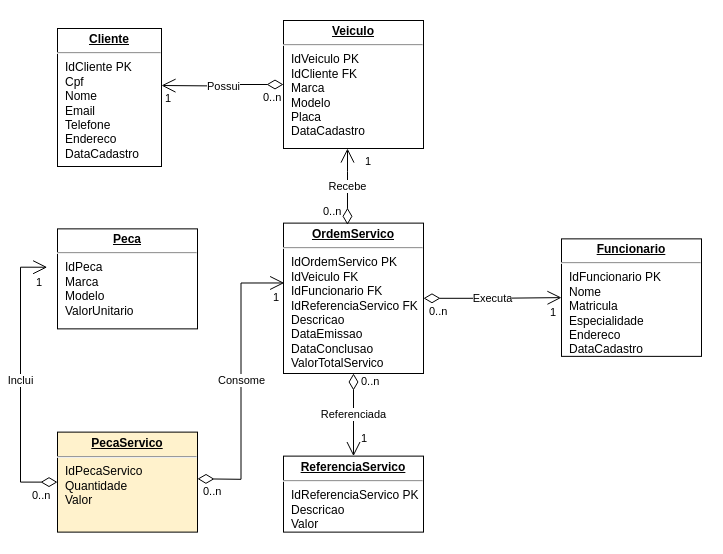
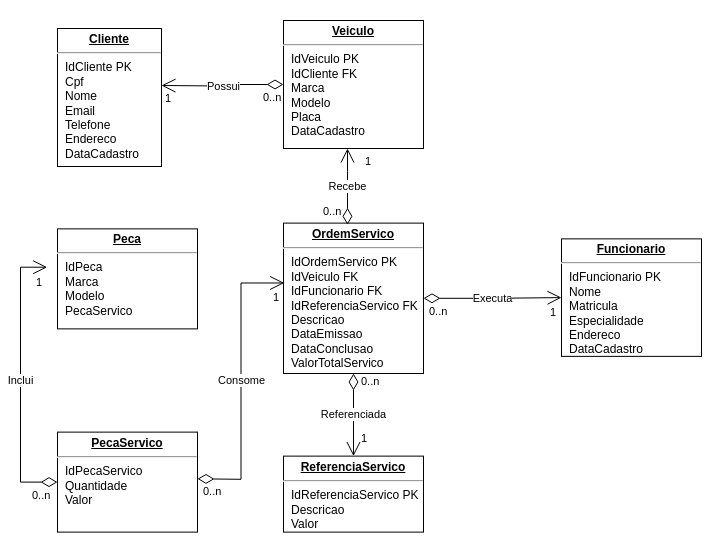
node "Peca IdPeca Marca Modelo ValorUnitario": label "Peca IdPeca Marca Modelo ValorUnitario" -> "Peca IdPeca Marca Modelo PecaServico"
node "PecaServico IdPecaServico Quantidade Valor": fillcolor #fff2cc -> #ffffff
